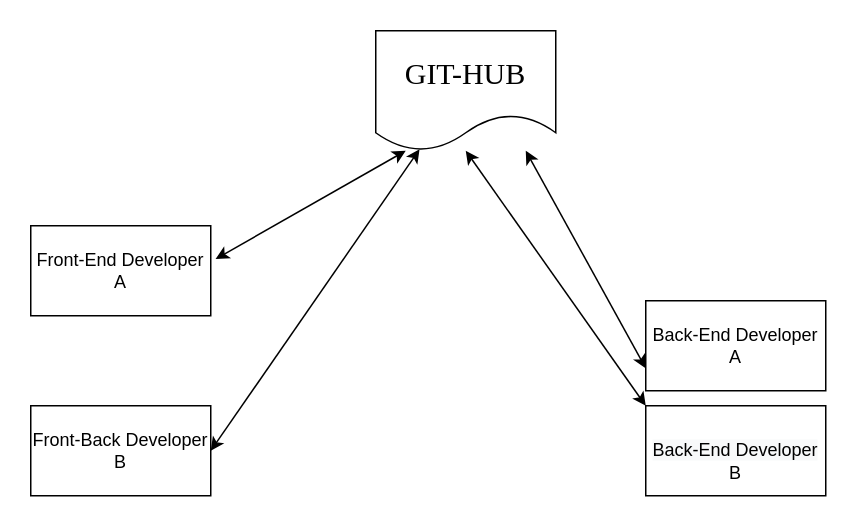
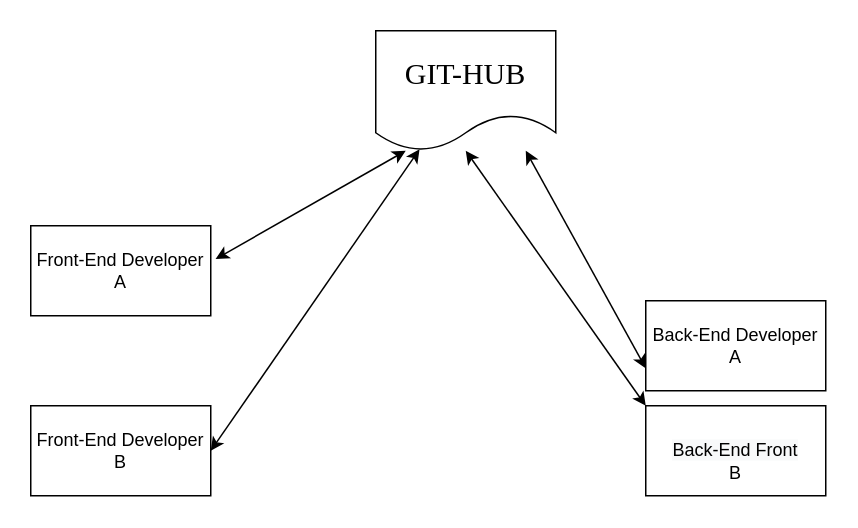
node "Front-Back Developer B": label "Front-Back Developer B" -> "Front-End Developer B"
node "Back-End Developer B": label "Back-End Developer B" -> "Back-End Front B"
